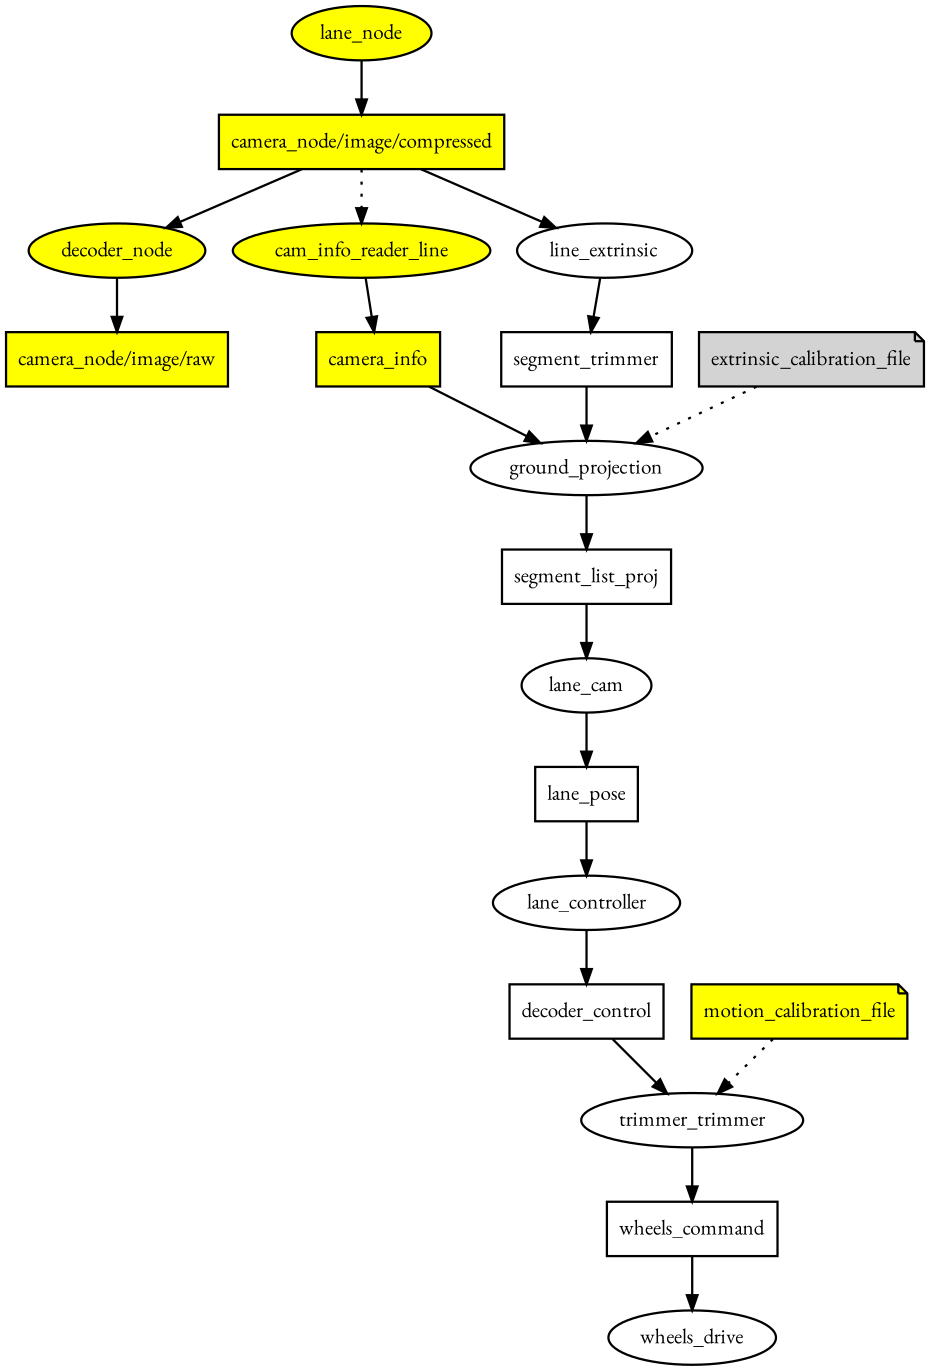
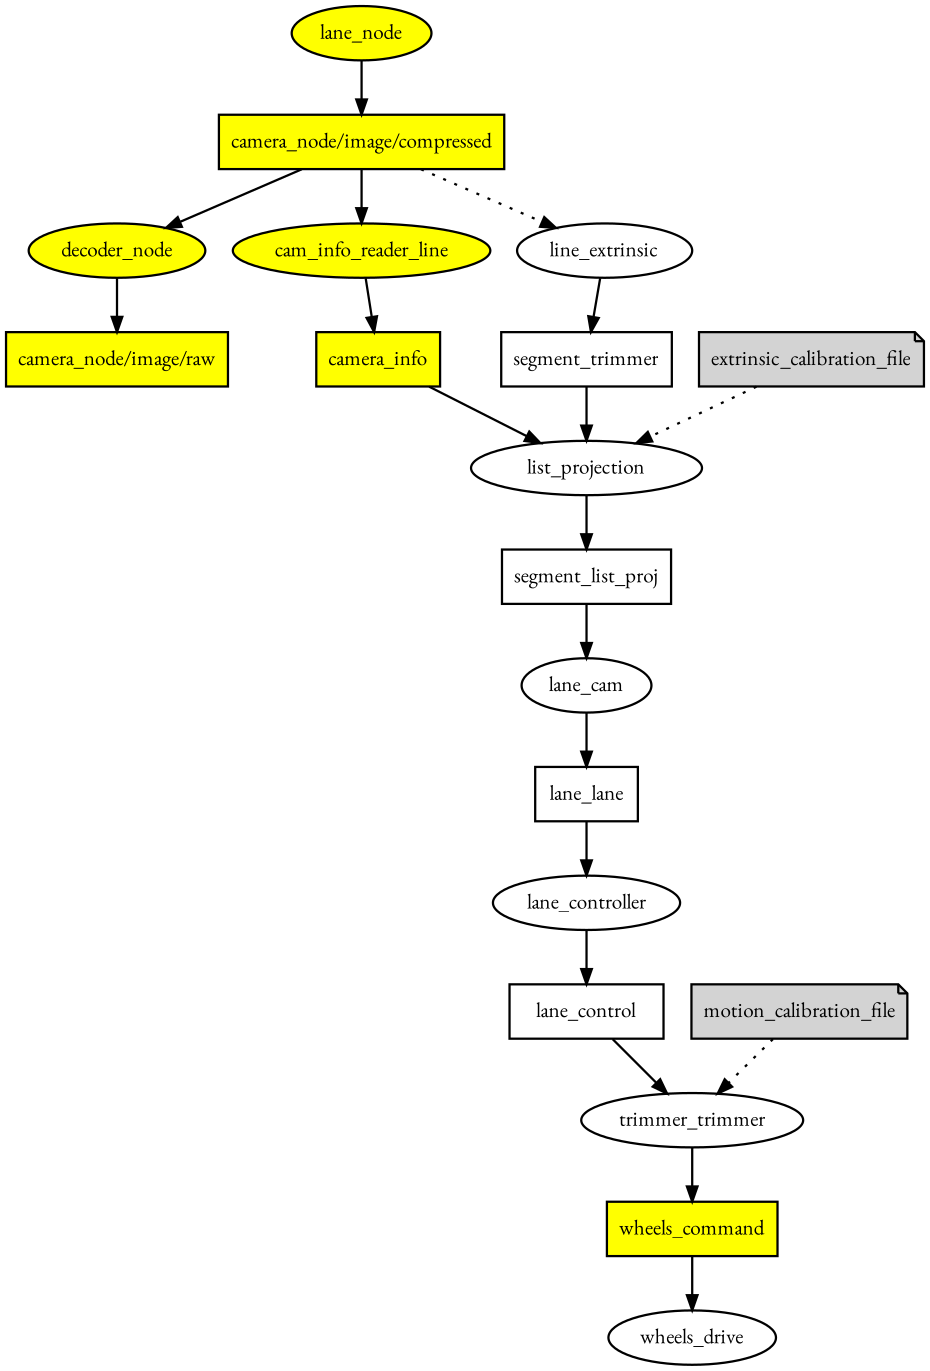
edge "camera_node/image/compressed" -> "cam_info_reader_line": style dotted -> solid
edge "camera_node/image/compressed" -> "line_extrinsic": style solid -> dotted
node "ground_projection": label "ground_projection" -> "list_projection"
node "lane_pose": label "lane_pose" -> "lane_lane"
node "decoder_control": label "decoder_control" -> "lane_control"
node "motion_calibration_file": fillcolor yellow -> lightgrey
node "wheels_command": fillcolor white -> yellow
